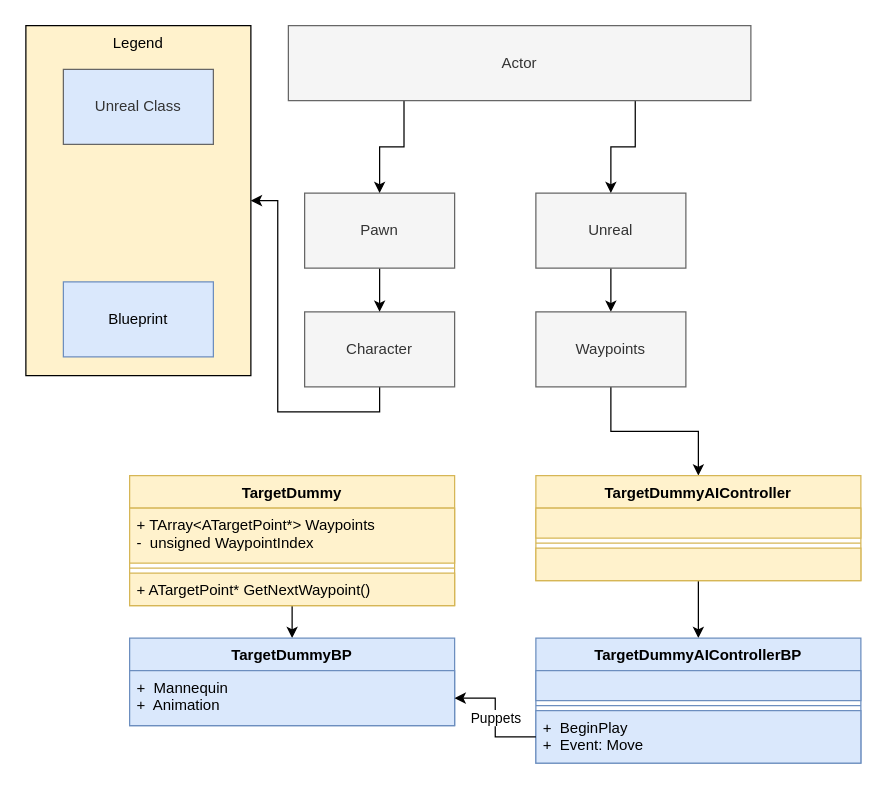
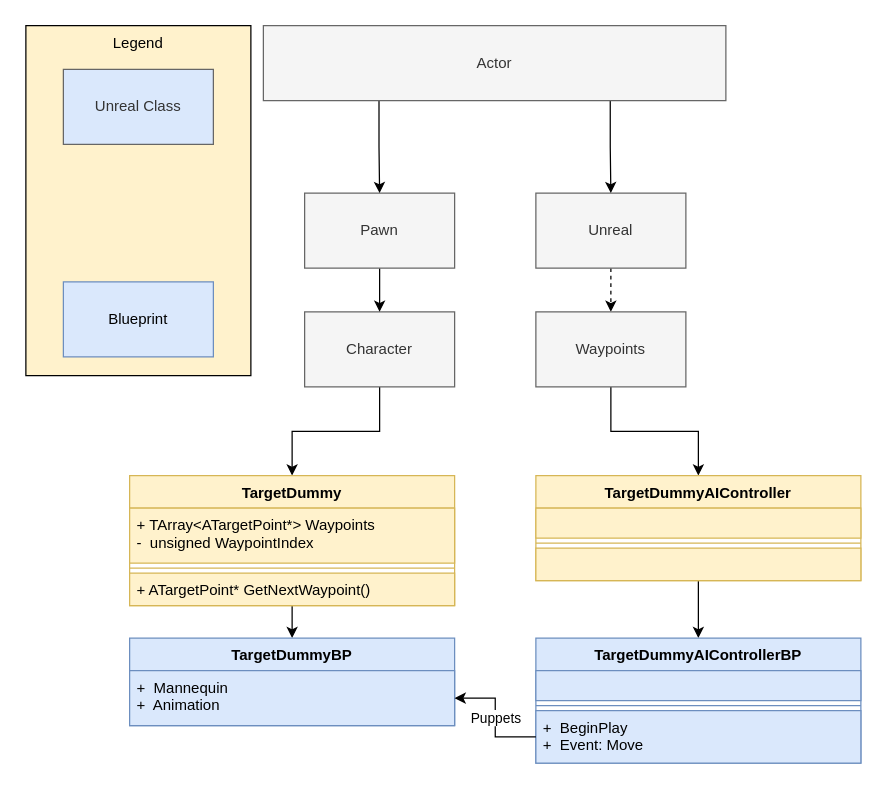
node "Actor": moved (519, 63) -> (494, 63)
edge "Unreal" -> "Waypoints": style solid -> dashed
edge "Character" -> "Legend": now "Character" -> "TargetDummy"
